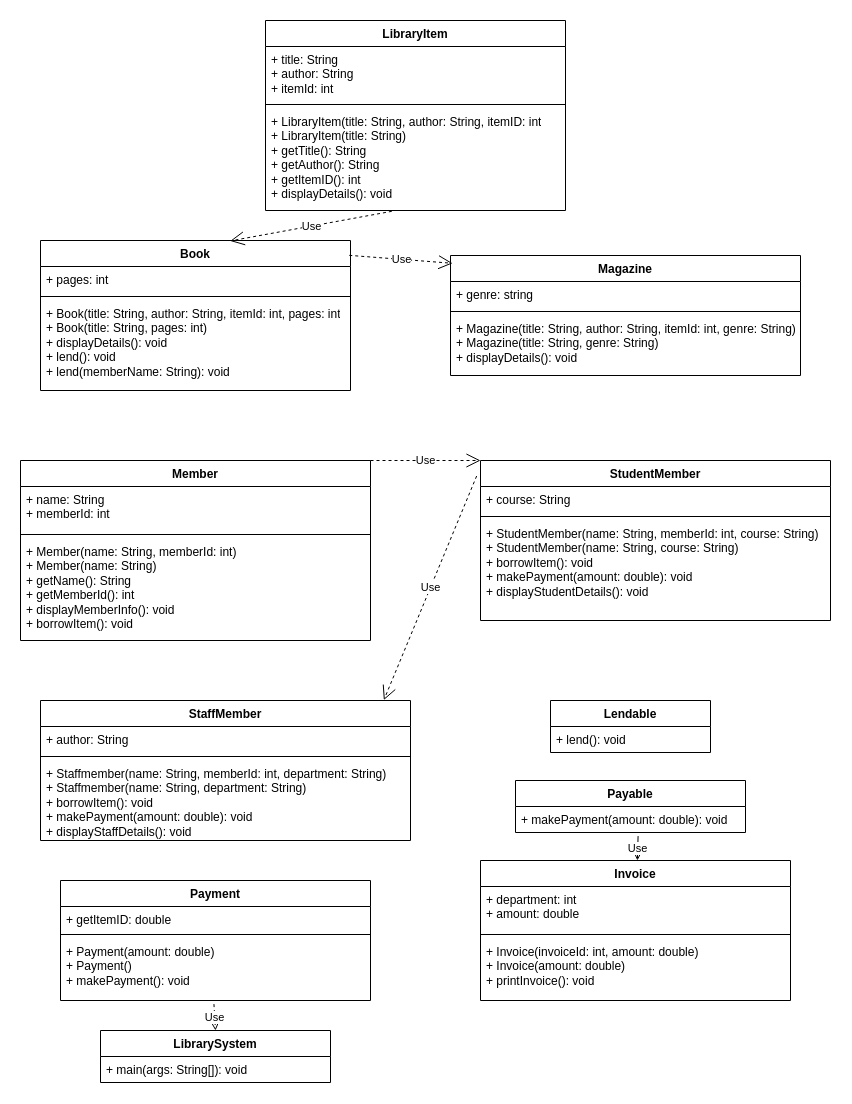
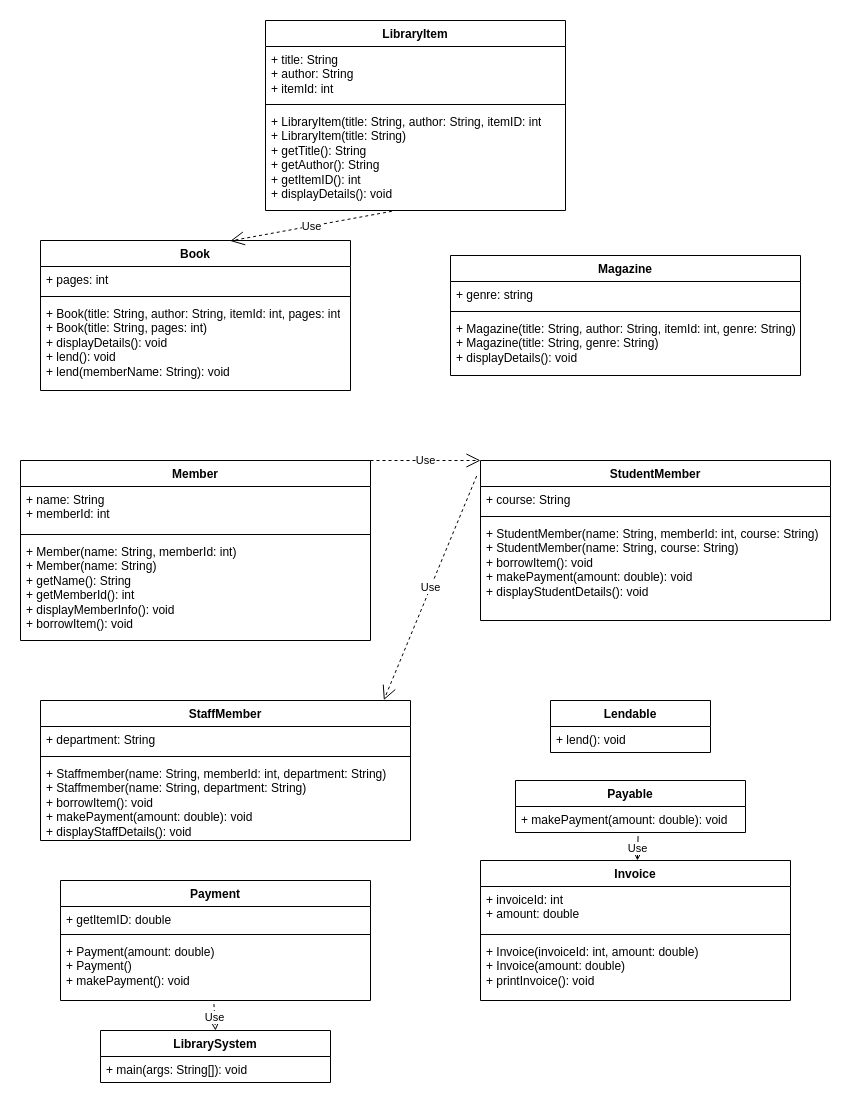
edge "Book" -> "Magazine": removed, label "Use"
node "+ author: String": label "+ author: String" -> "+ department: String"
node "+ department: int + amount: double": label "+ department: int + amount: double" -> "+ invoiceId: int + amount: double"
